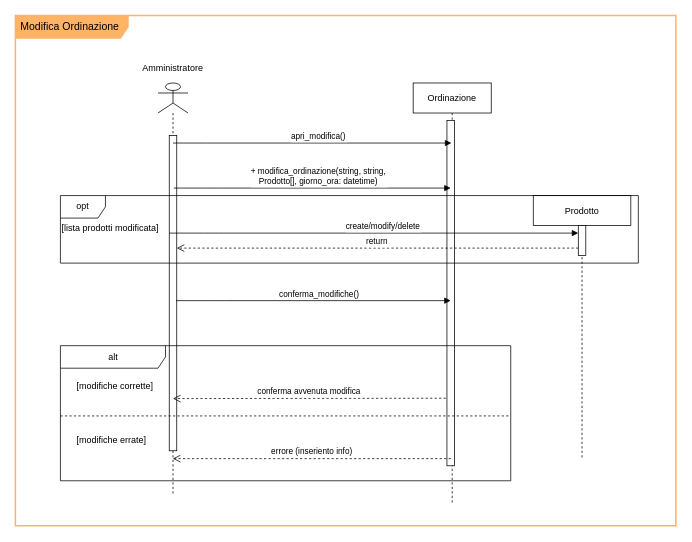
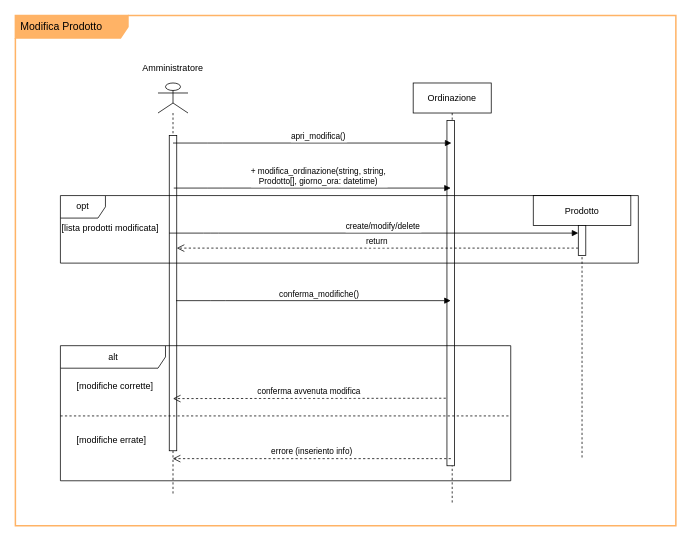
node "Modifica Ordinazione": label "Modifica Ordinazione" -> "Modifica Prodotto"
